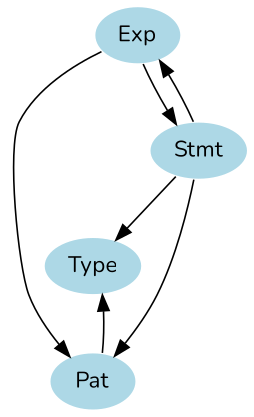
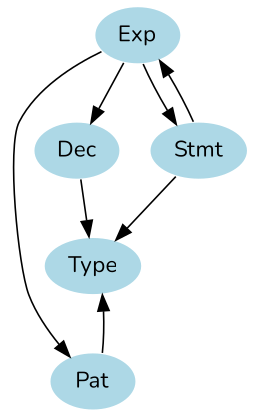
node "Dec": added
edge "Stmt" -> "Pat": removed
